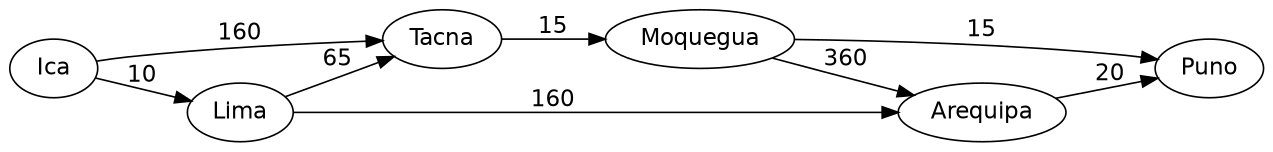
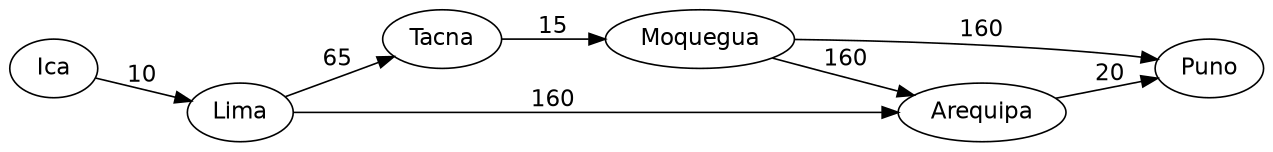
edge "Moquegua" -> "Puno": label "15" -> "160"
edge "Ica" -> "Tacna": removed, label "160"
edge "Moquegua" -> "Arequipa": label "360" -> "160"
